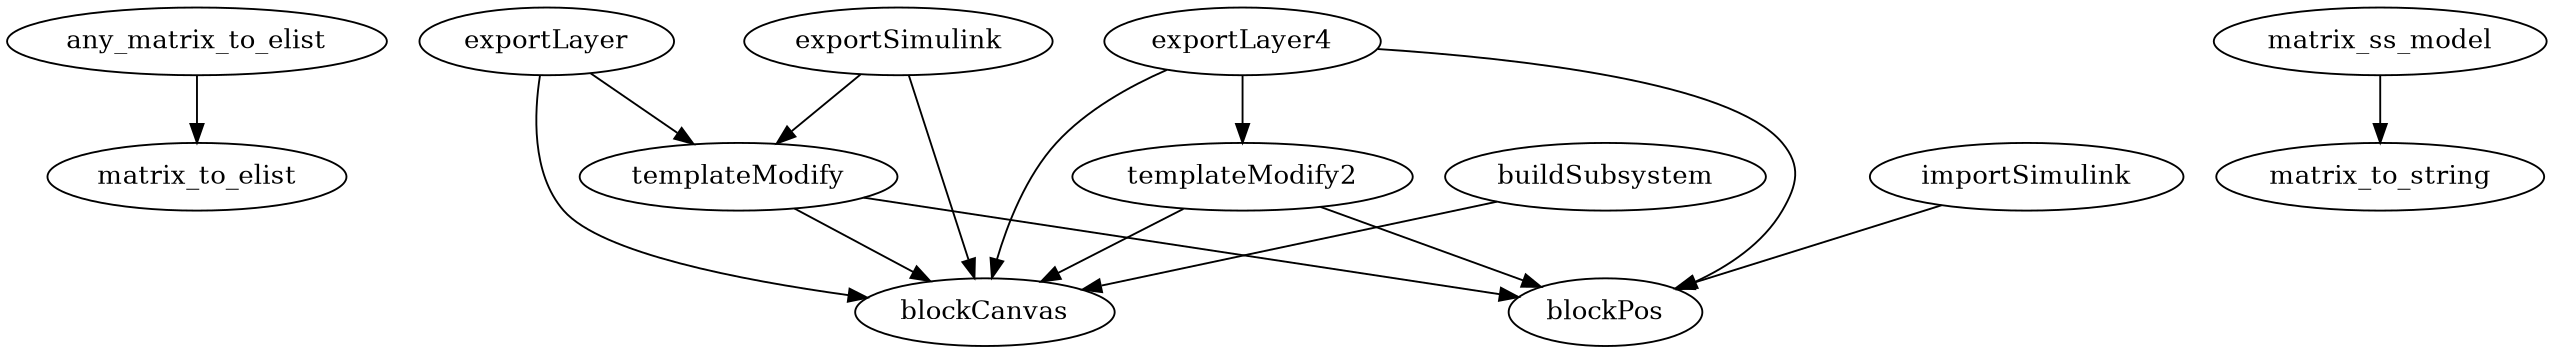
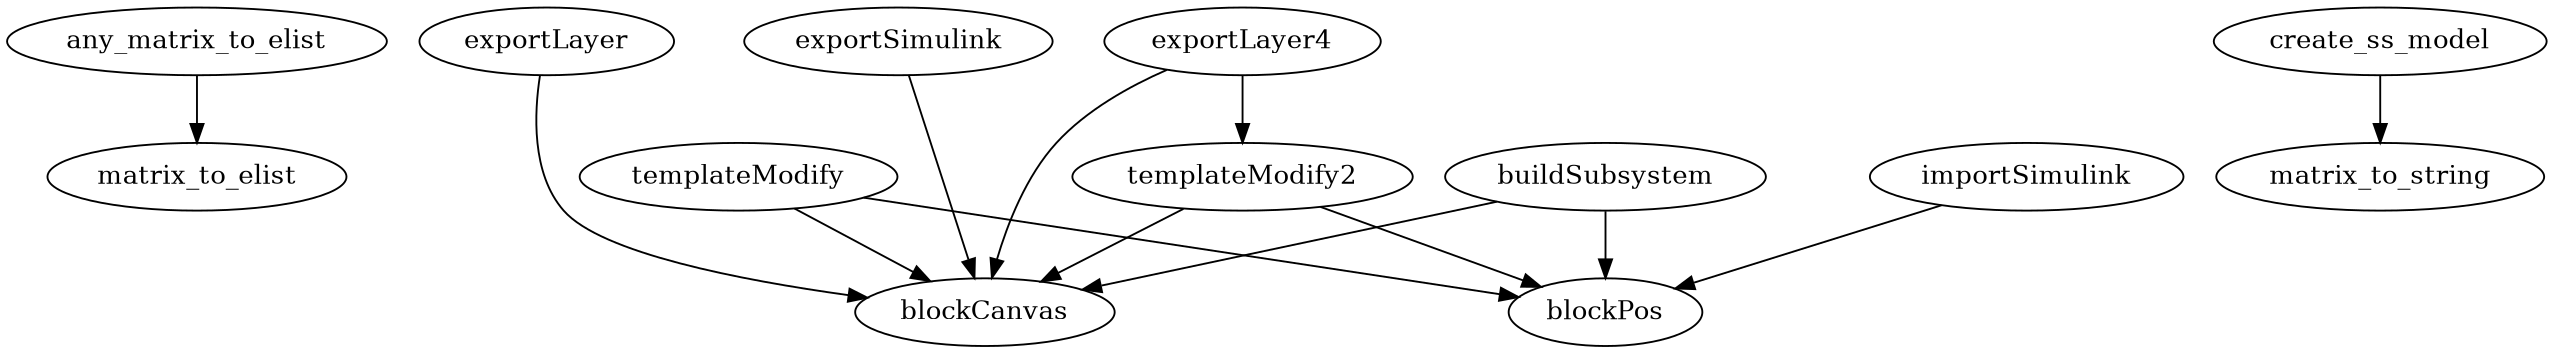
node "matrix_ss_model": label "matrix_ss_model" -> "create_ss_model"
edge "exportLayer4" -> "blockPos": now "buildSubsystem" -> "blockPos"
edge "exportLayer" -> "templateModify": removed
edge "exportSimulink" -> "templateModify": removed
